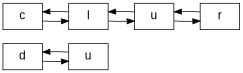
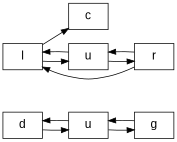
edge "c" -> "l": now "r" -> "l"
node "g": added
